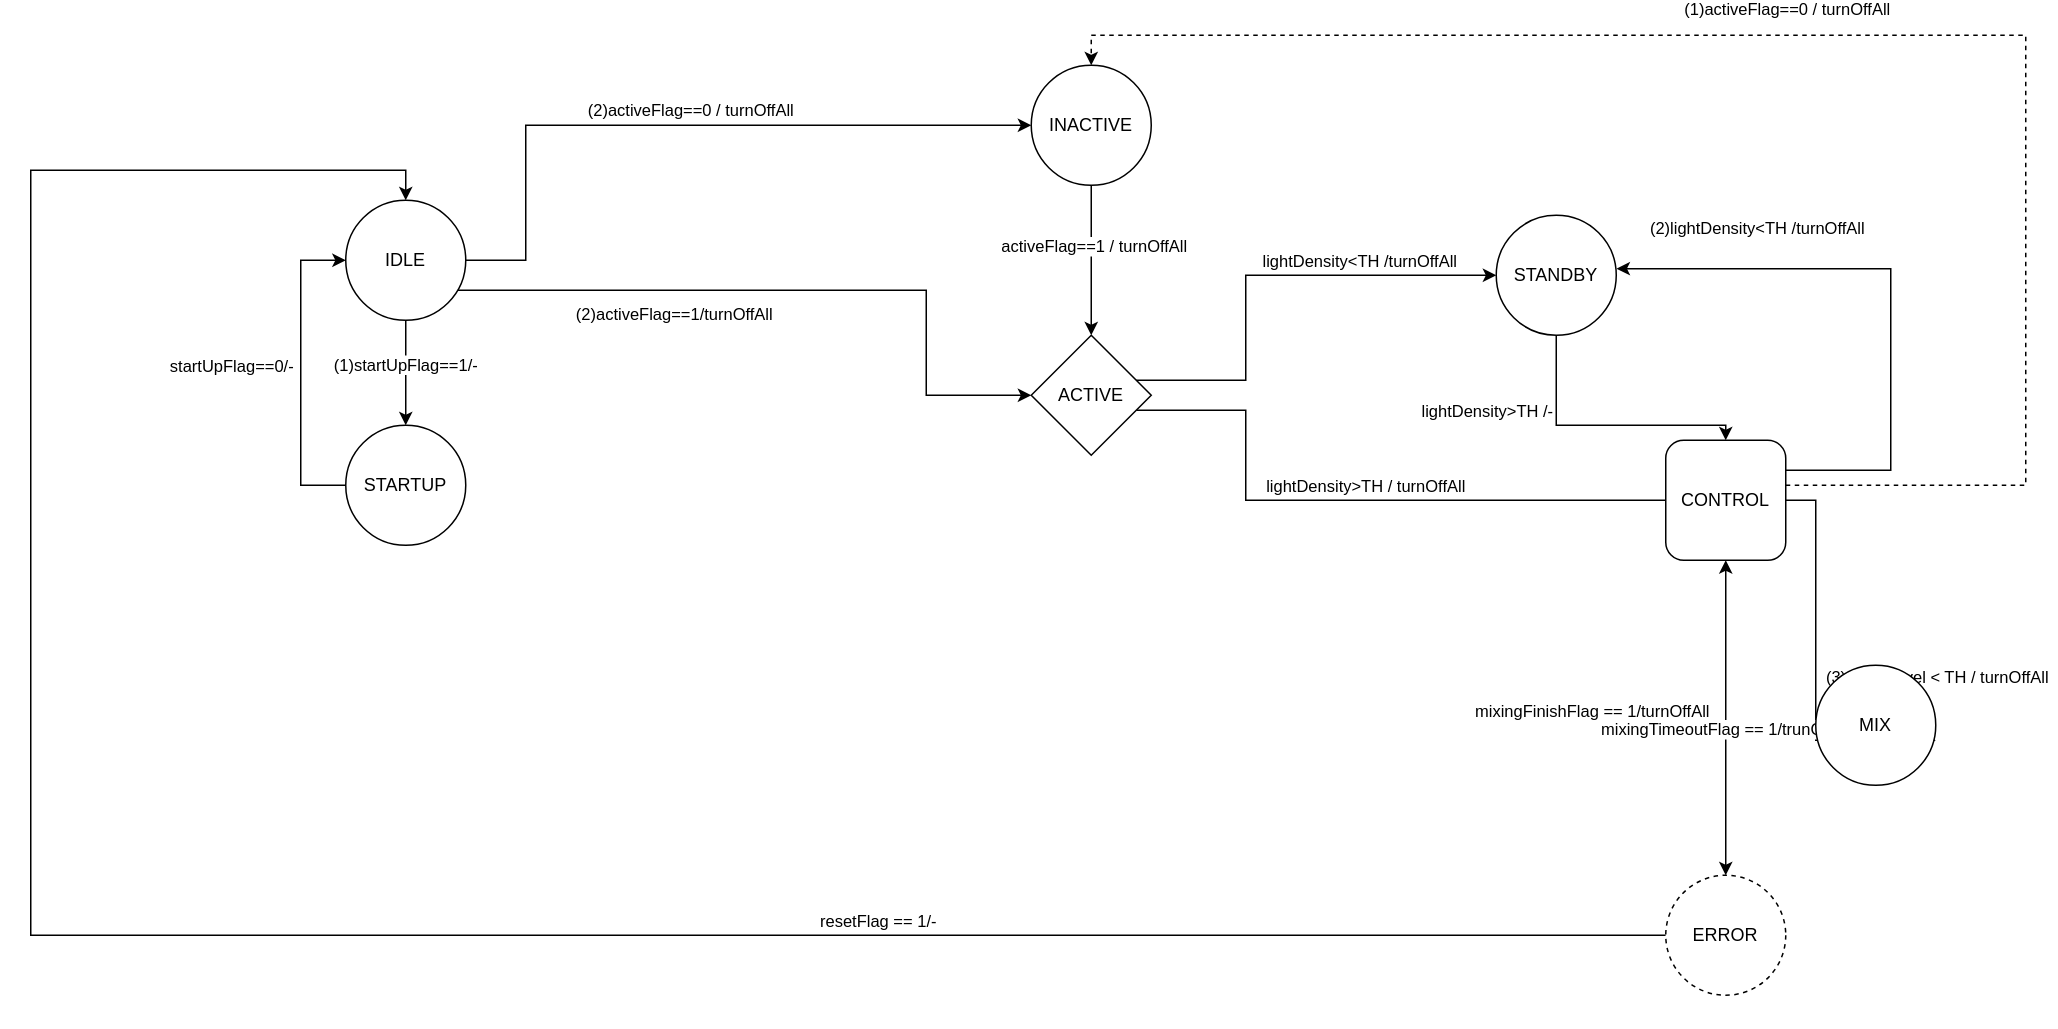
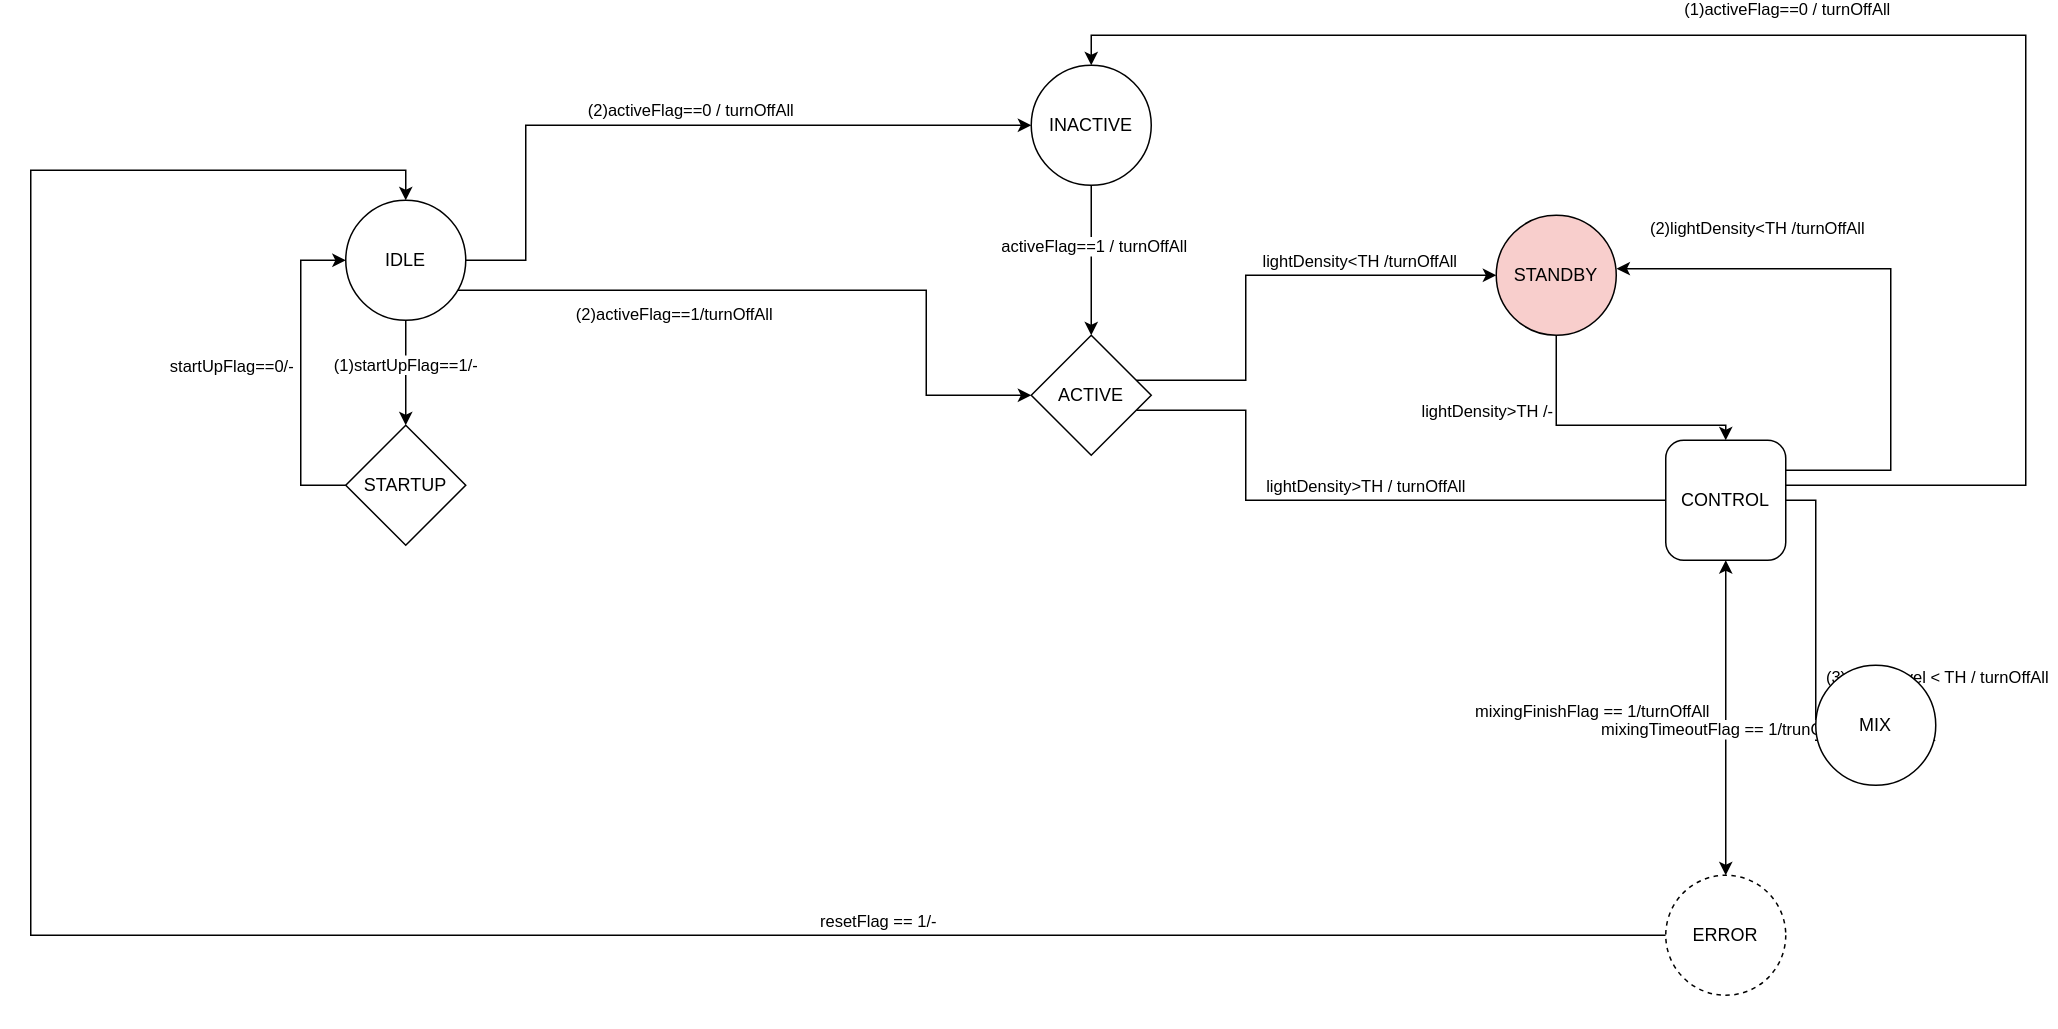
edge "CONTROL" -> "INACTIVE": style dashed -> solid
node "STANDBY": fillcolor #ffffff -> #f8cecc
node "STARTUP": shape ellipse -> diamond
